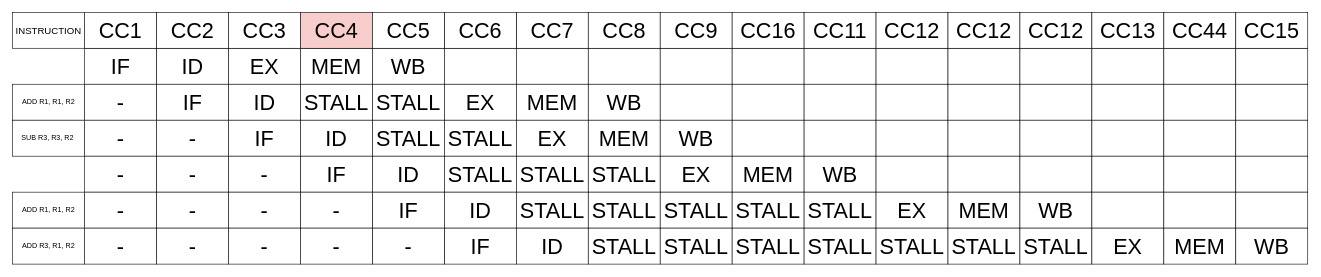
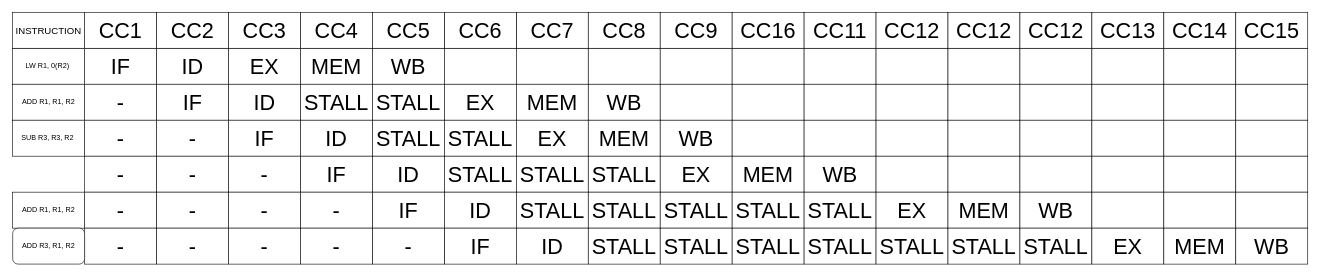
node "CC4": fillcolor #f8cecc -> #ffffff
node "CC44": label "CC44" -> "CC14"
node "LW R1, 0(R2)": added
node "ADD R3, R1, R2": shape rectangle -> rounded rectangle
